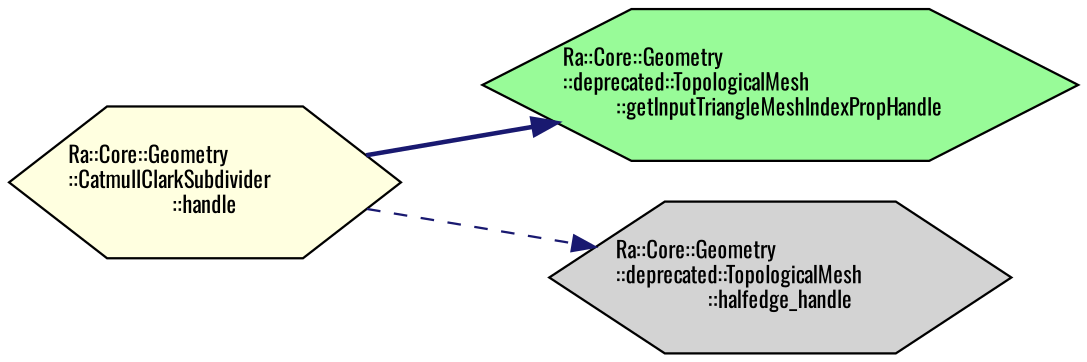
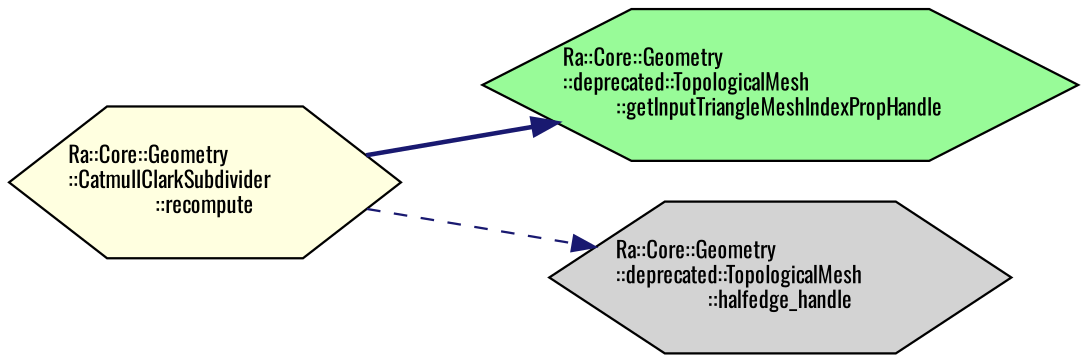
node "Ra::Core::Geometry ::CatmullClarkSubdivider ::handle": label "Ra::Core::Geometry ::CatmullClarkSubdivider ::handle" -> "Ra::Core::Geometry ::CatmullClarkSubdivider ::recompute"
